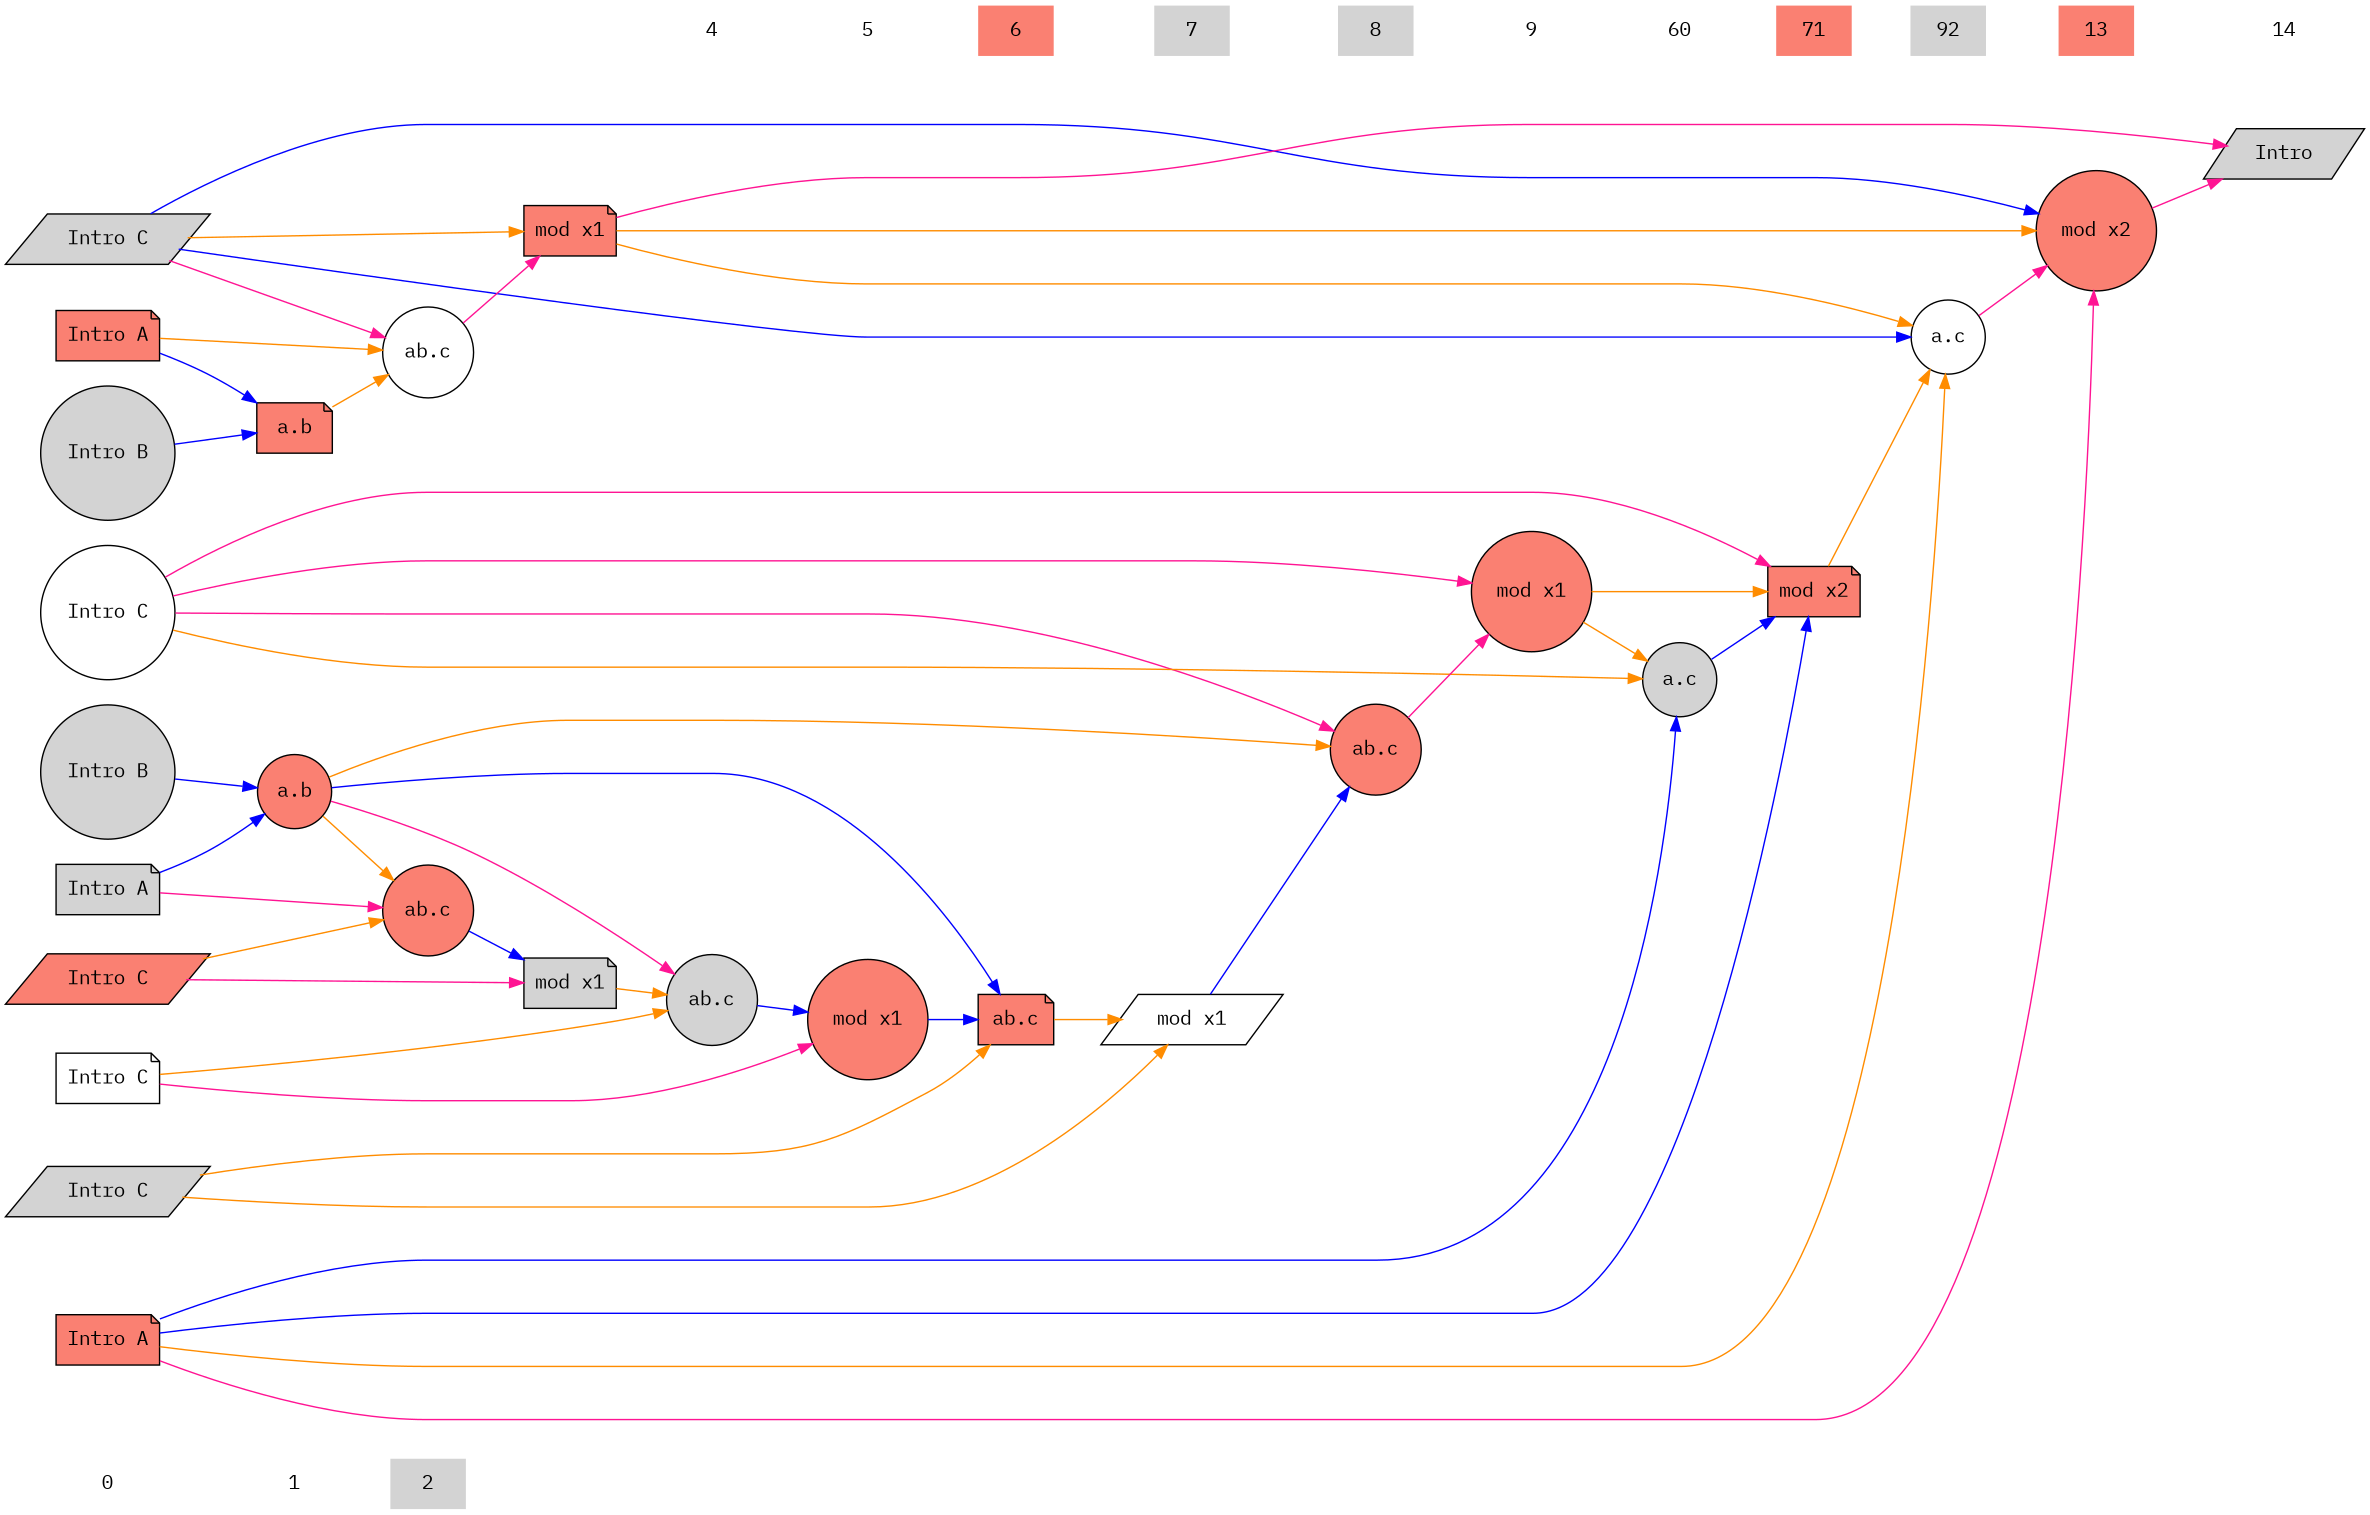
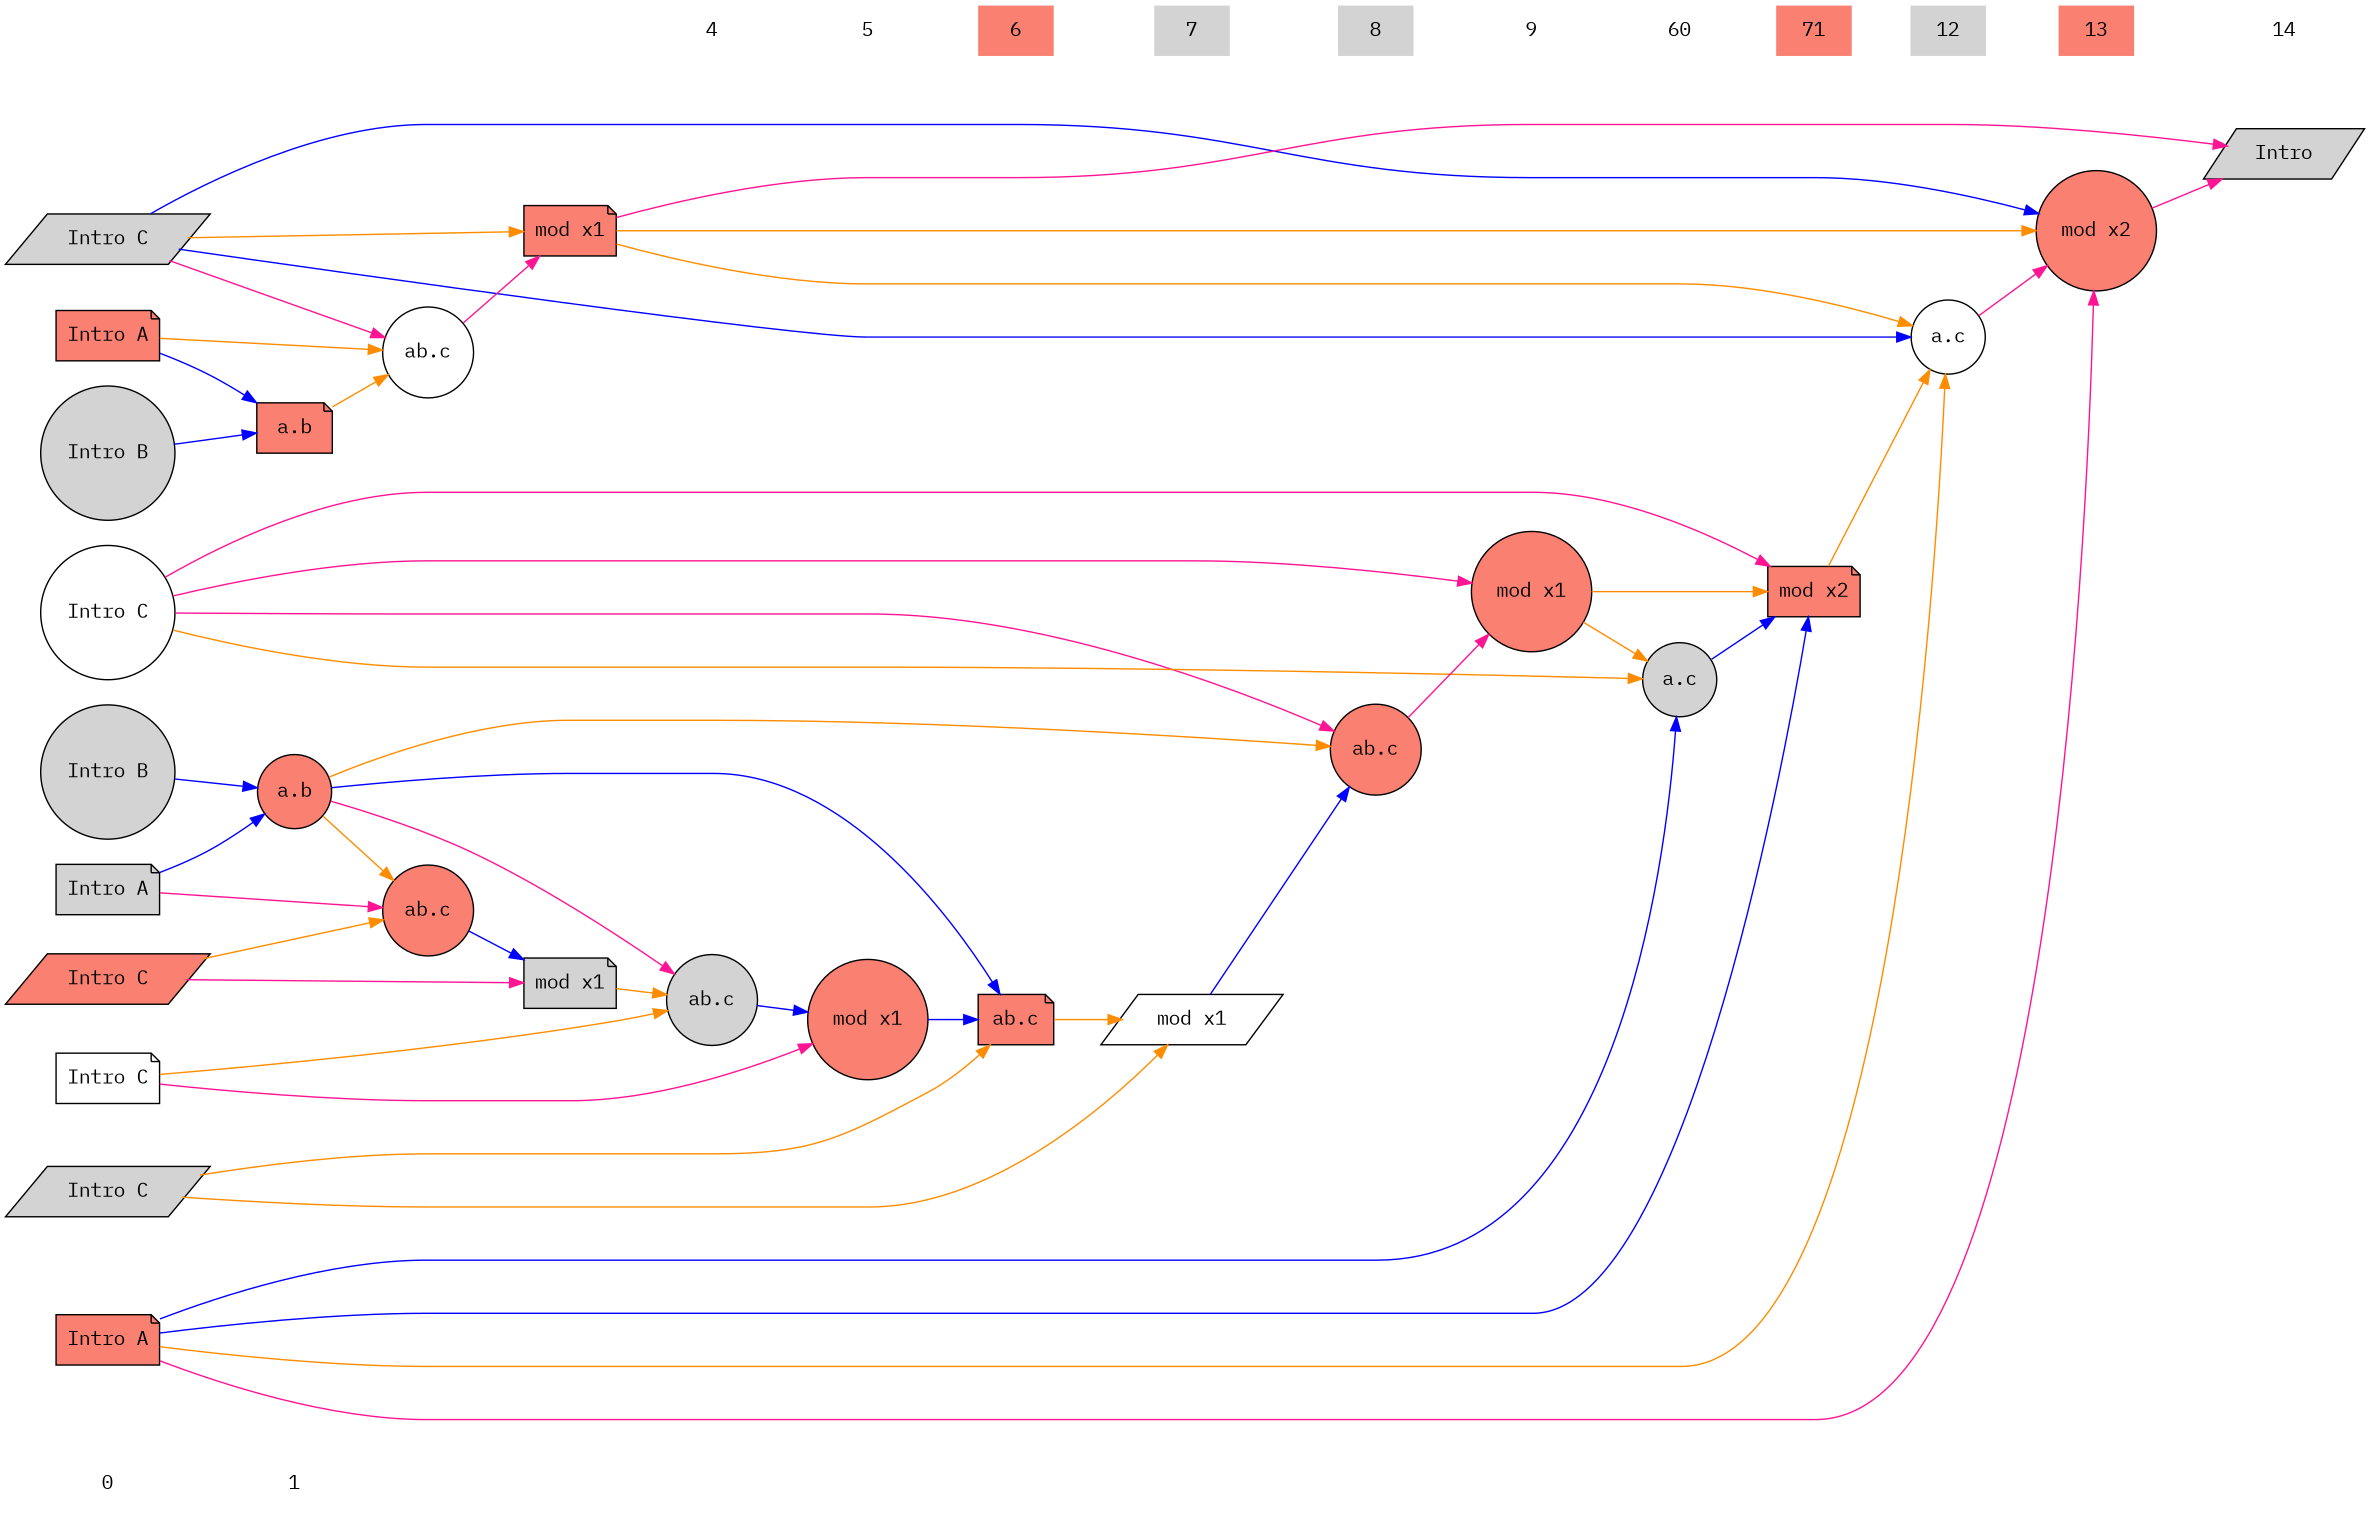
node "92": label "92" -> "12"
node "2": removed
